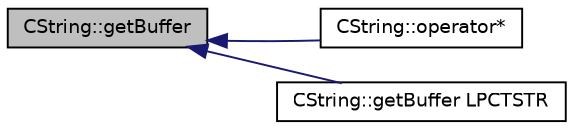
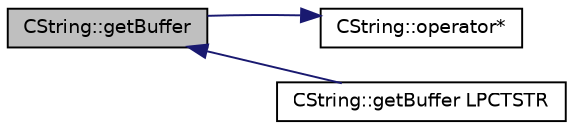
edge "CString::operator*" -> "CString::getBuffer": reversed
